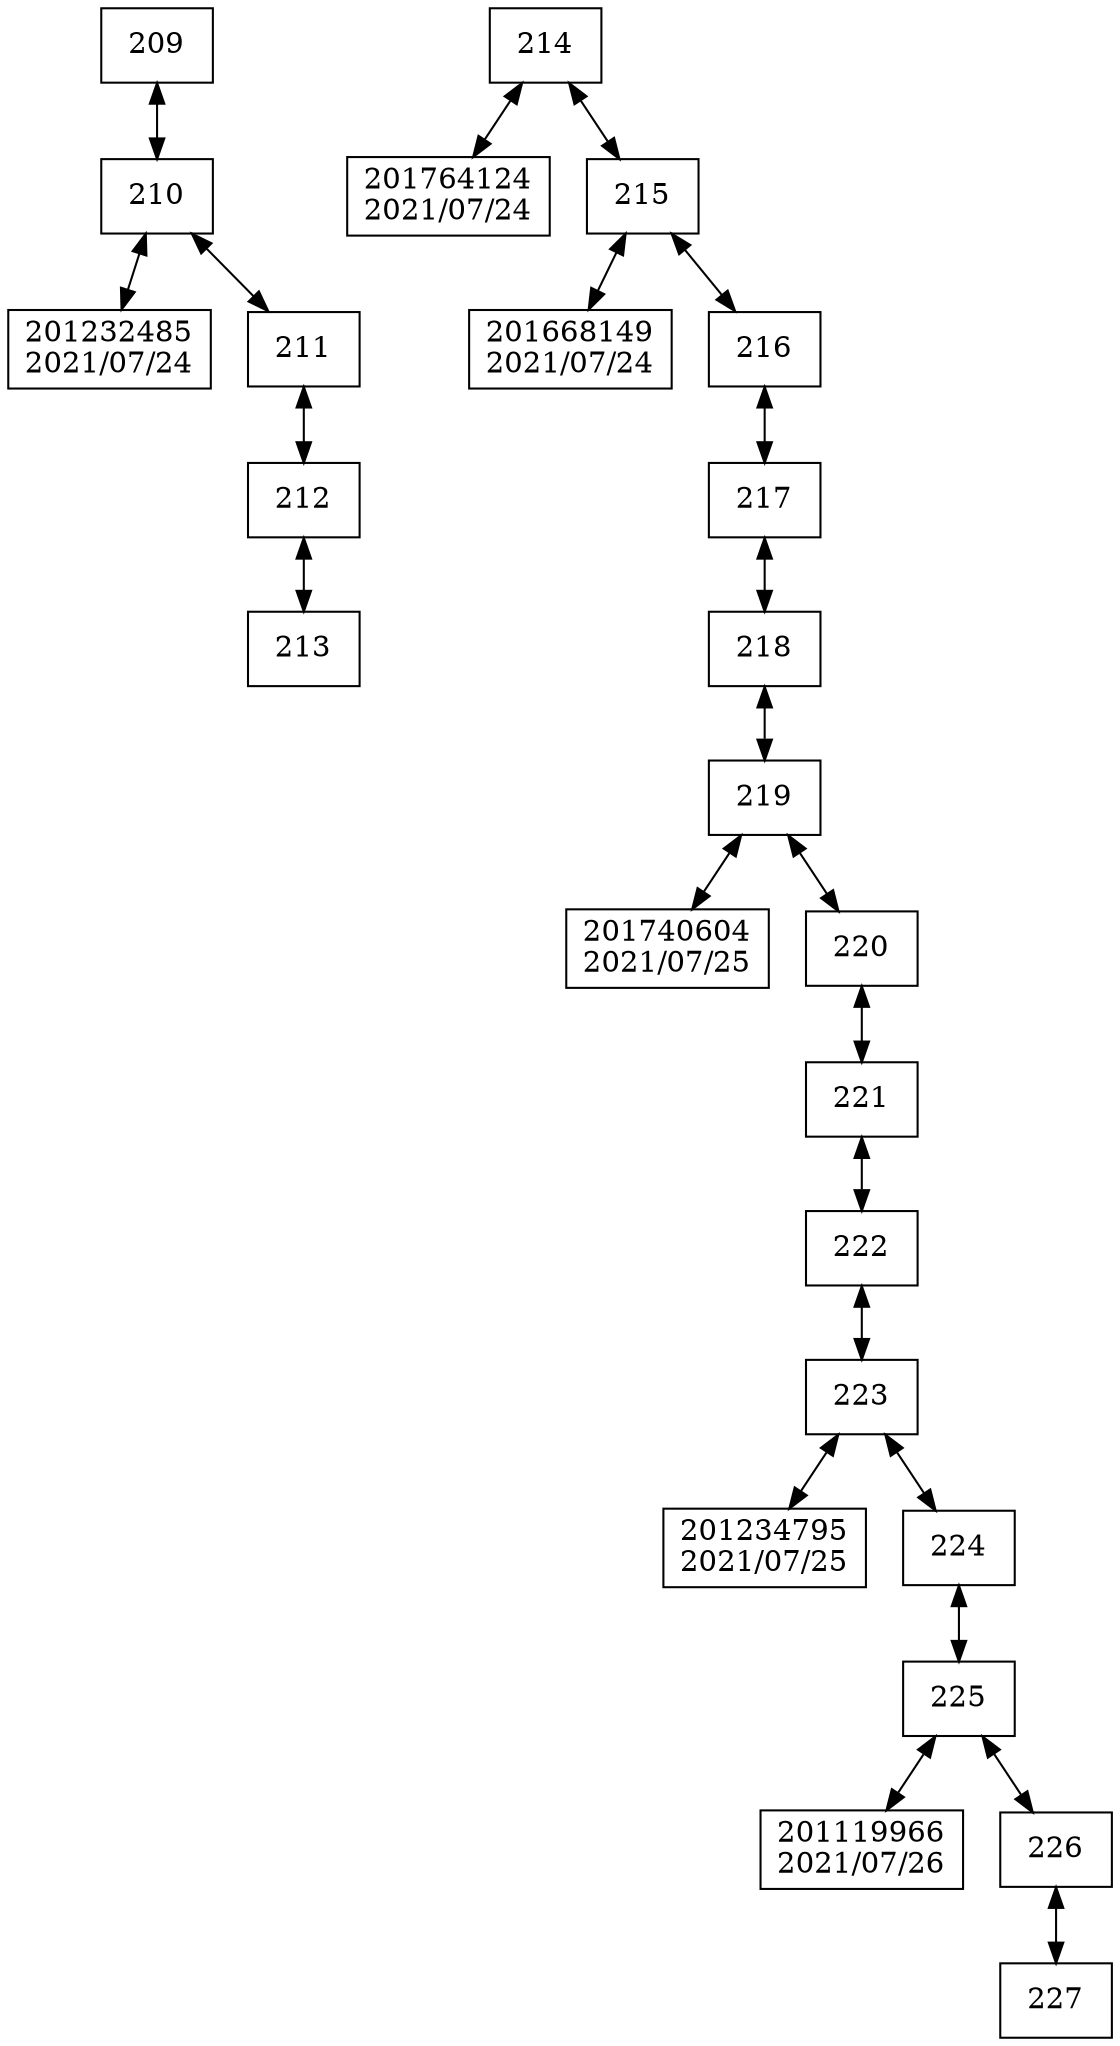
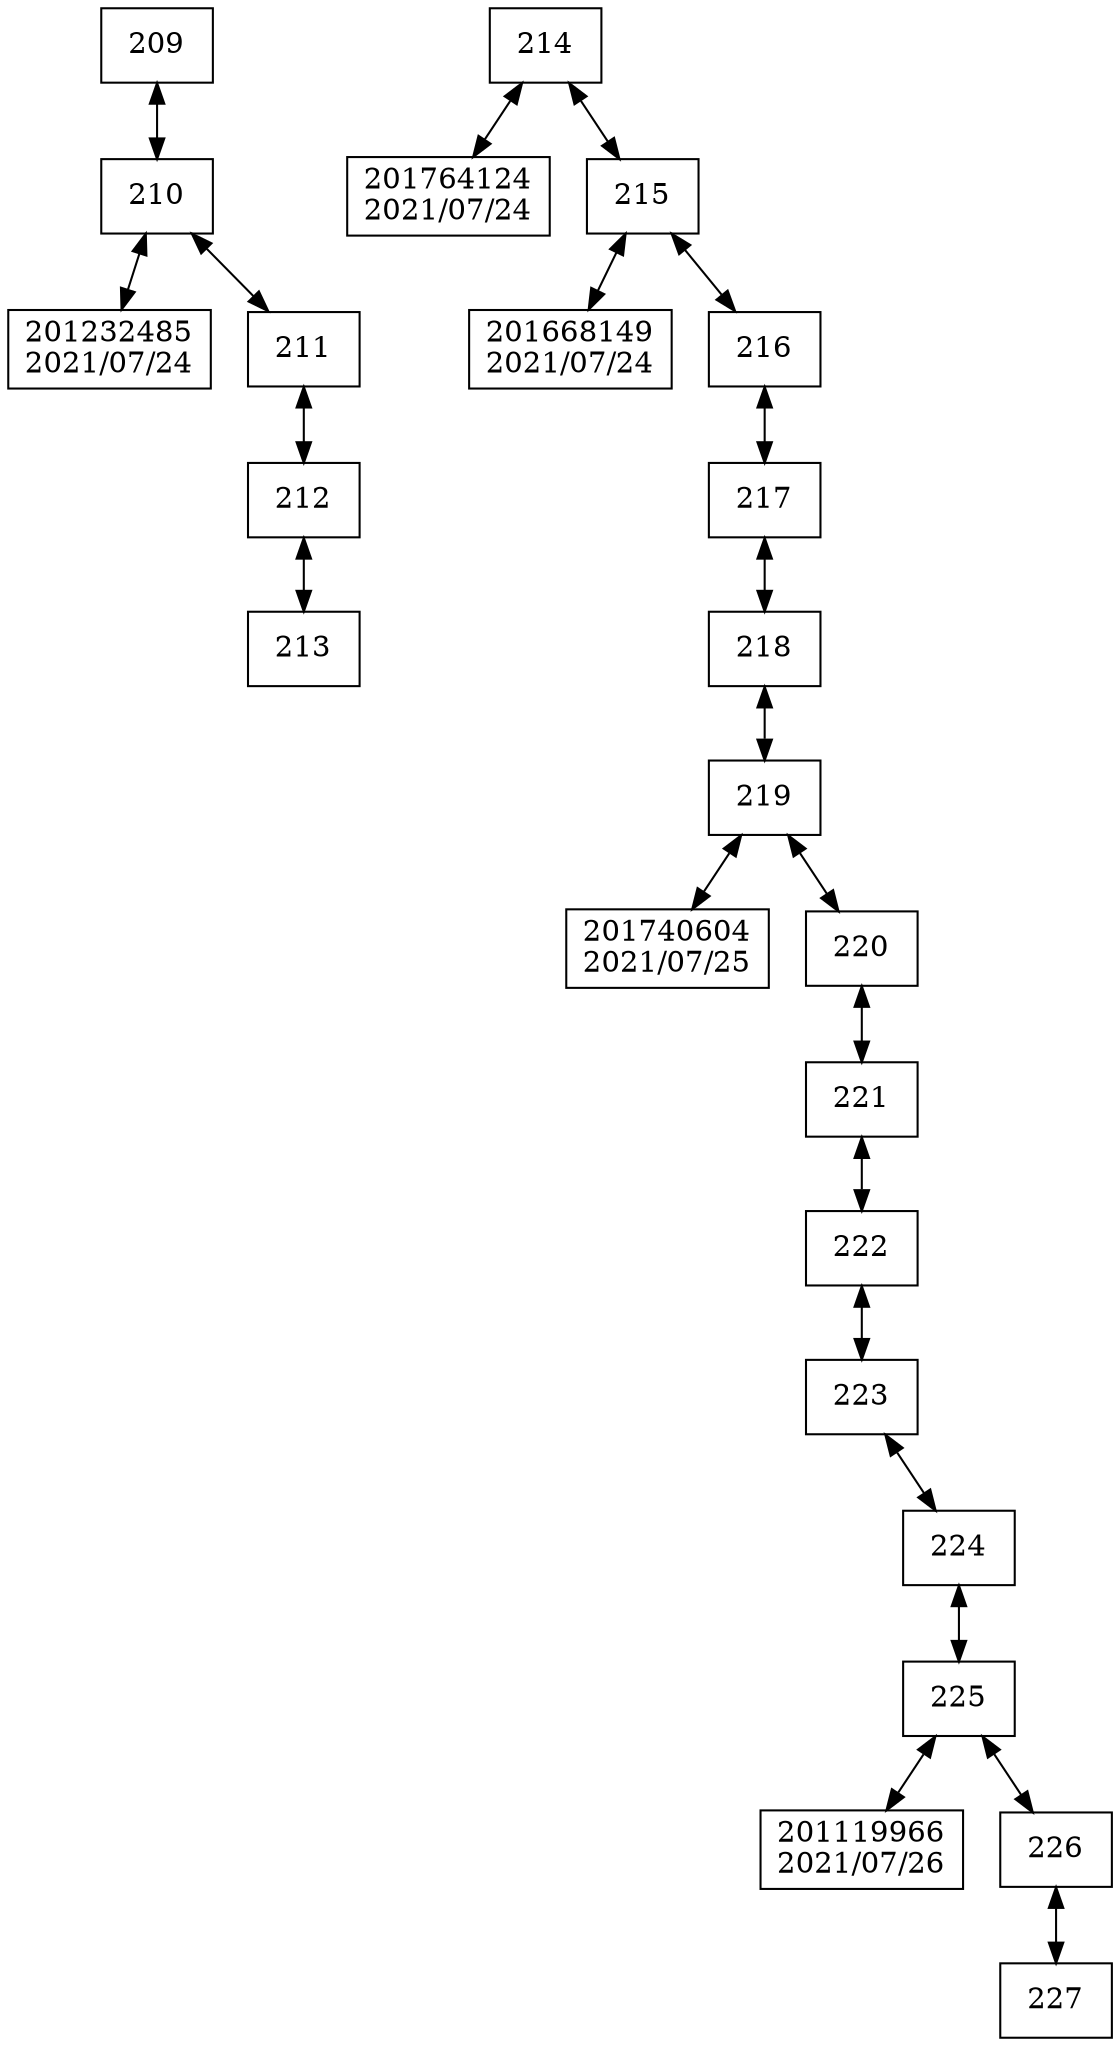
node "201234795 2021/07/25": removed
